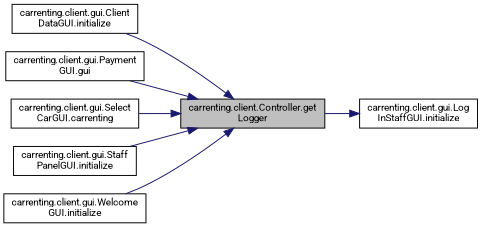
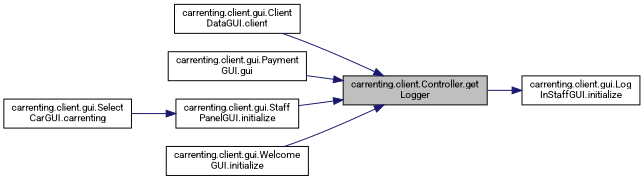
node "carrenting.client.gui.Client DataGUI.initialize": label "carrenting.client.gui.Client DataGUI.initialize" -> "carrenting.client.gui.Client DataGUI.client"
edge "carrenting.client.gui.Select CarGUI.carrenting" -> "carrenting.client.Controller.get Logger": now "carrenting.client.gui.Select CarGUI.carrenting" -> "carrenting.client.gui.Staff PanelGUI.initialize"
